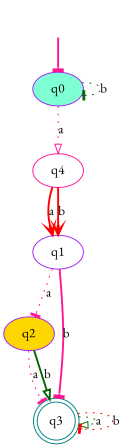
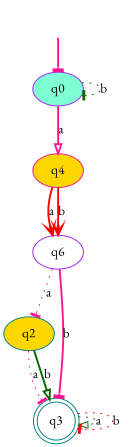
edge "q0" -> "q4": style dotted -> bold
node "q4": fillcolor white -> gold
node "q1": label "q1" -> "q6"
node "q2": color purple -> teal
